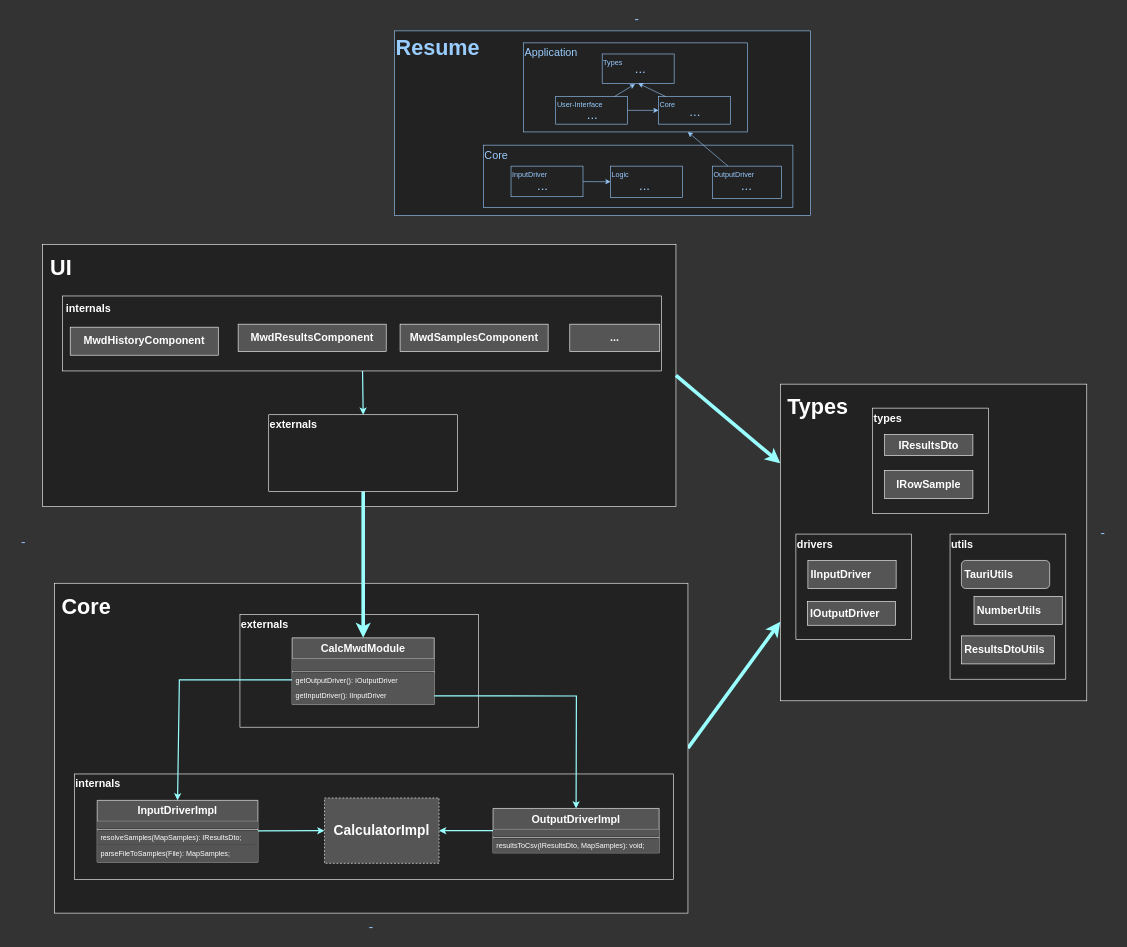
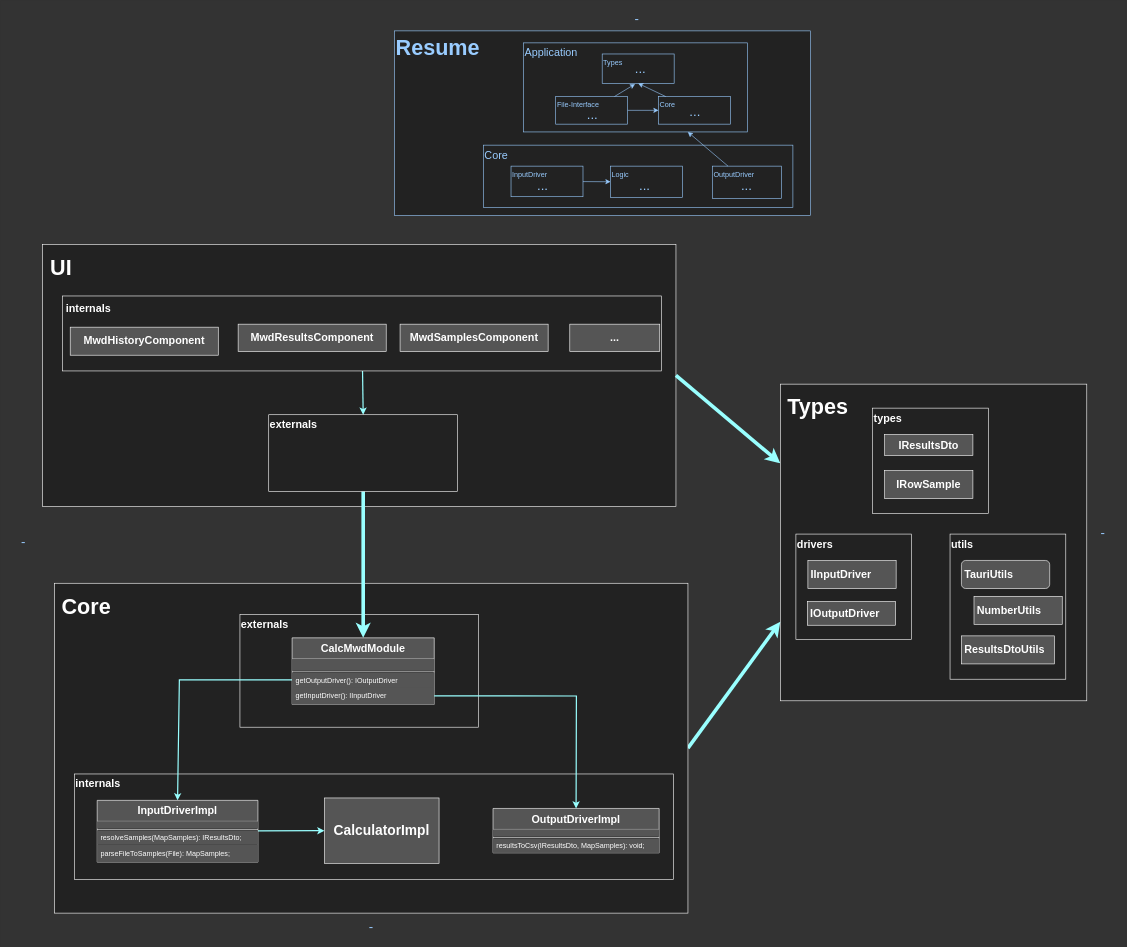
node "User-Interface": label "User-Interface" -> "File-Interface"
node "CalculatorImpl": style dashed -> solid
edge "OutputDriverImpl" -> "CalculatorImpl": removed
